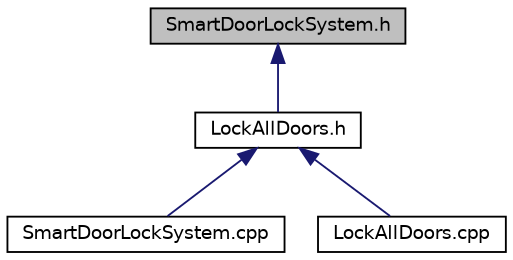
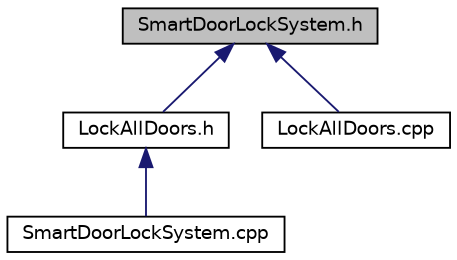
edge "LockAllDoors.cpp" -> "LockAllDoors.h": now "LockAllDoors.cpp" -> "SmartDoorLockSystem.h"
